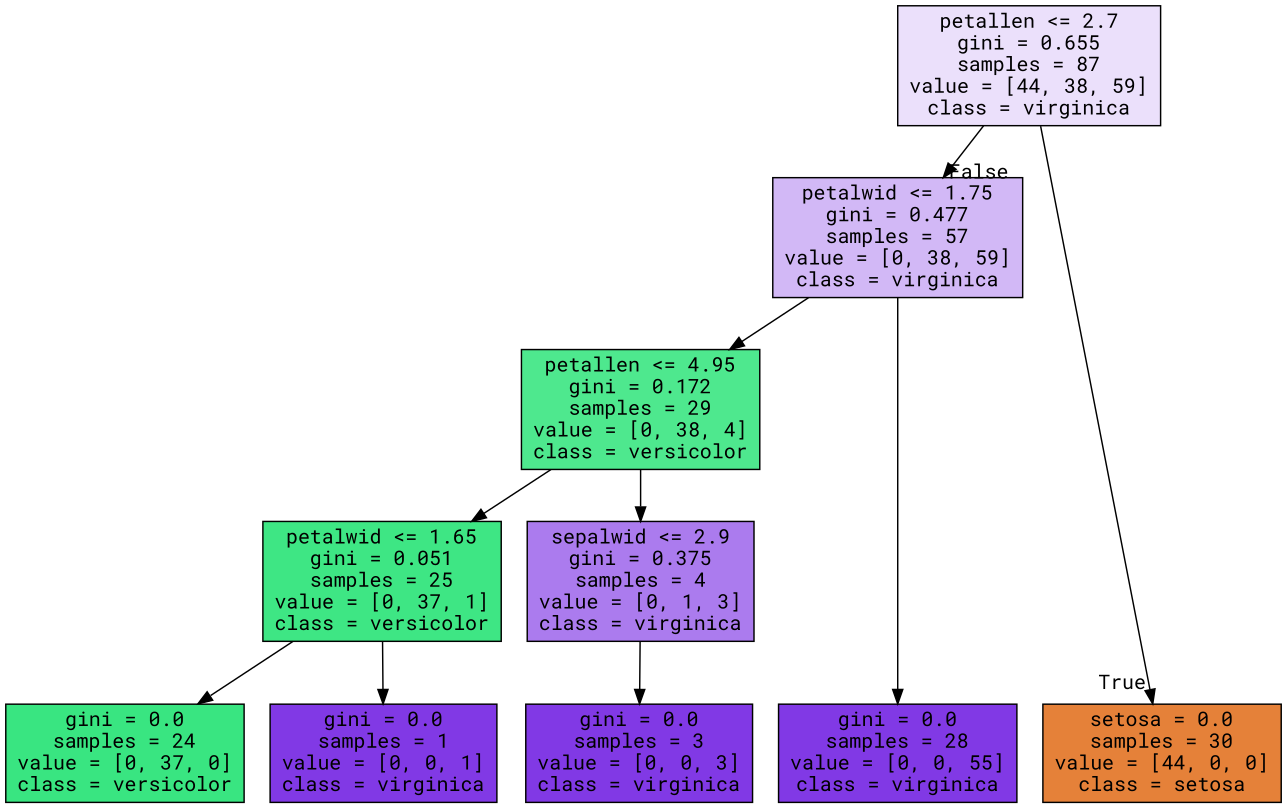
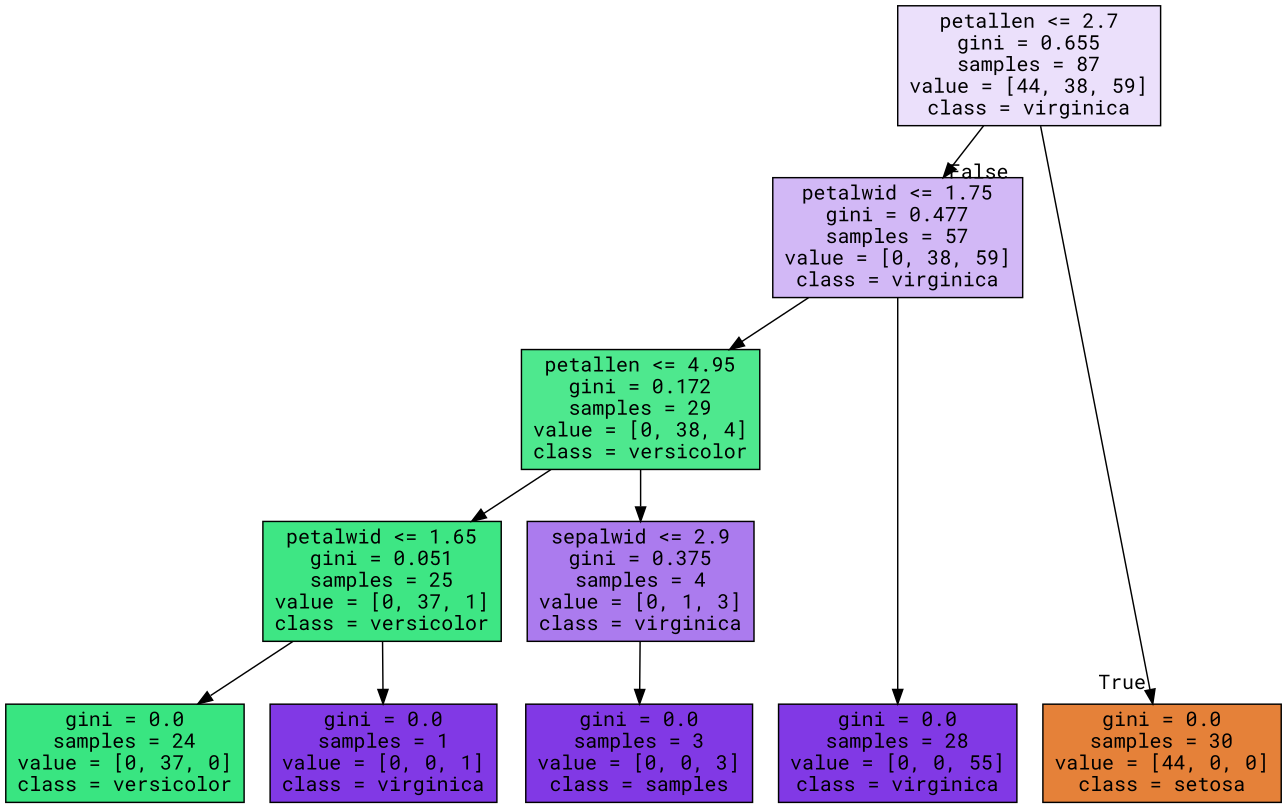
node "gini = 0.0 samples = 3 value = [0, 0, 3] class = virginica": label "gini = 0.0 samples = 3 value = [0, 0, 3] class = virginica" -> "gini = 0.0 samples = 3 value = [0, 0, 3] class = samples"
node "setosa = 0.0 samples = 30 value = [44, 0, 0] class = setosa": label "setosa = 0.0 samples = 30 value = [44, 0, 0] class = setosa" -> "gini = 0.0 samples = 30 value = [44, 0, 0] class = setosa"
